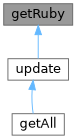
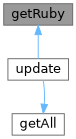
edge "getAll" -> "update": reversed
